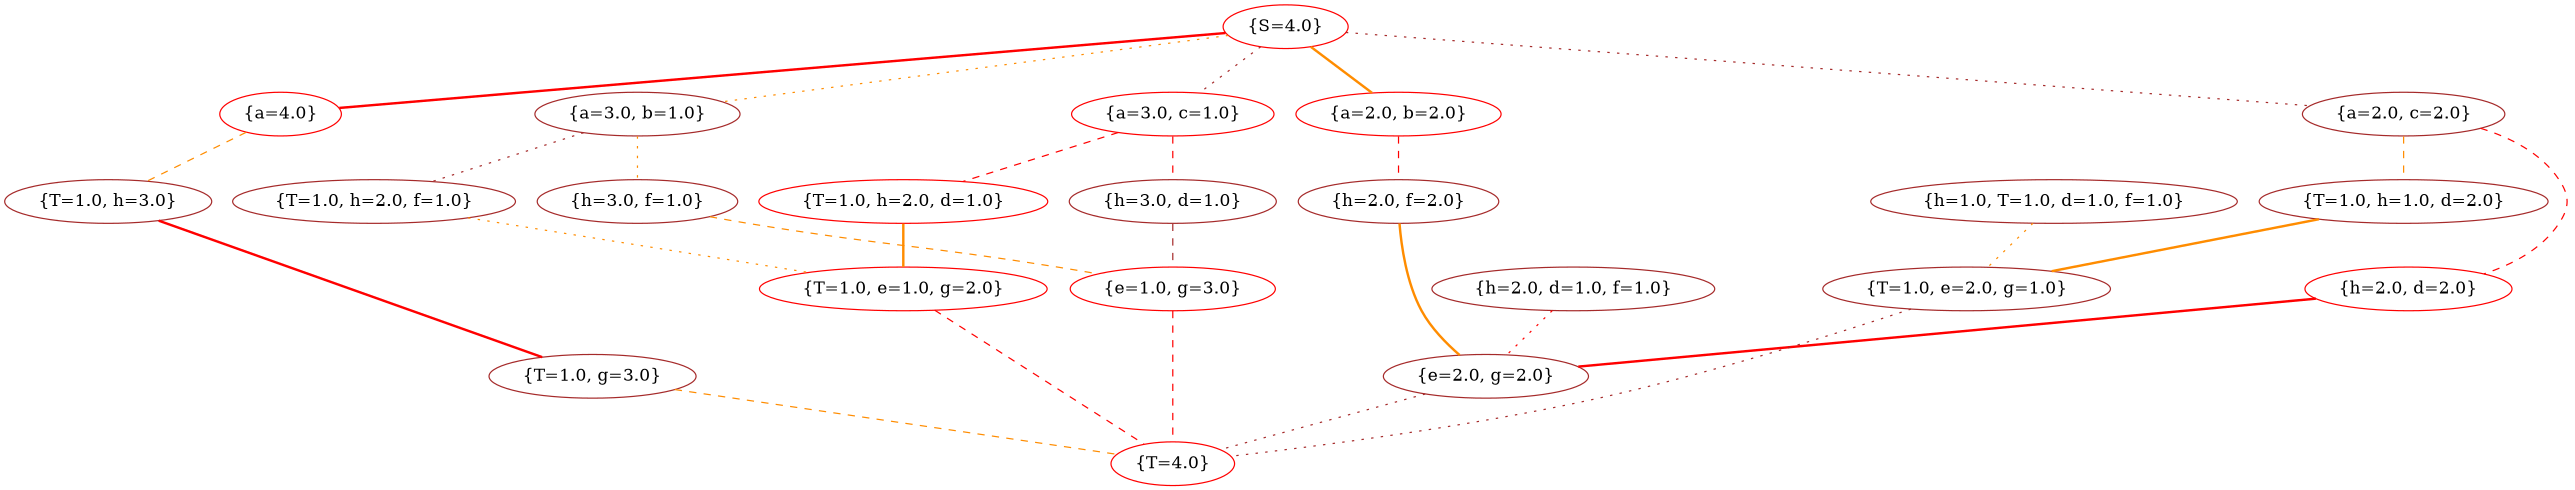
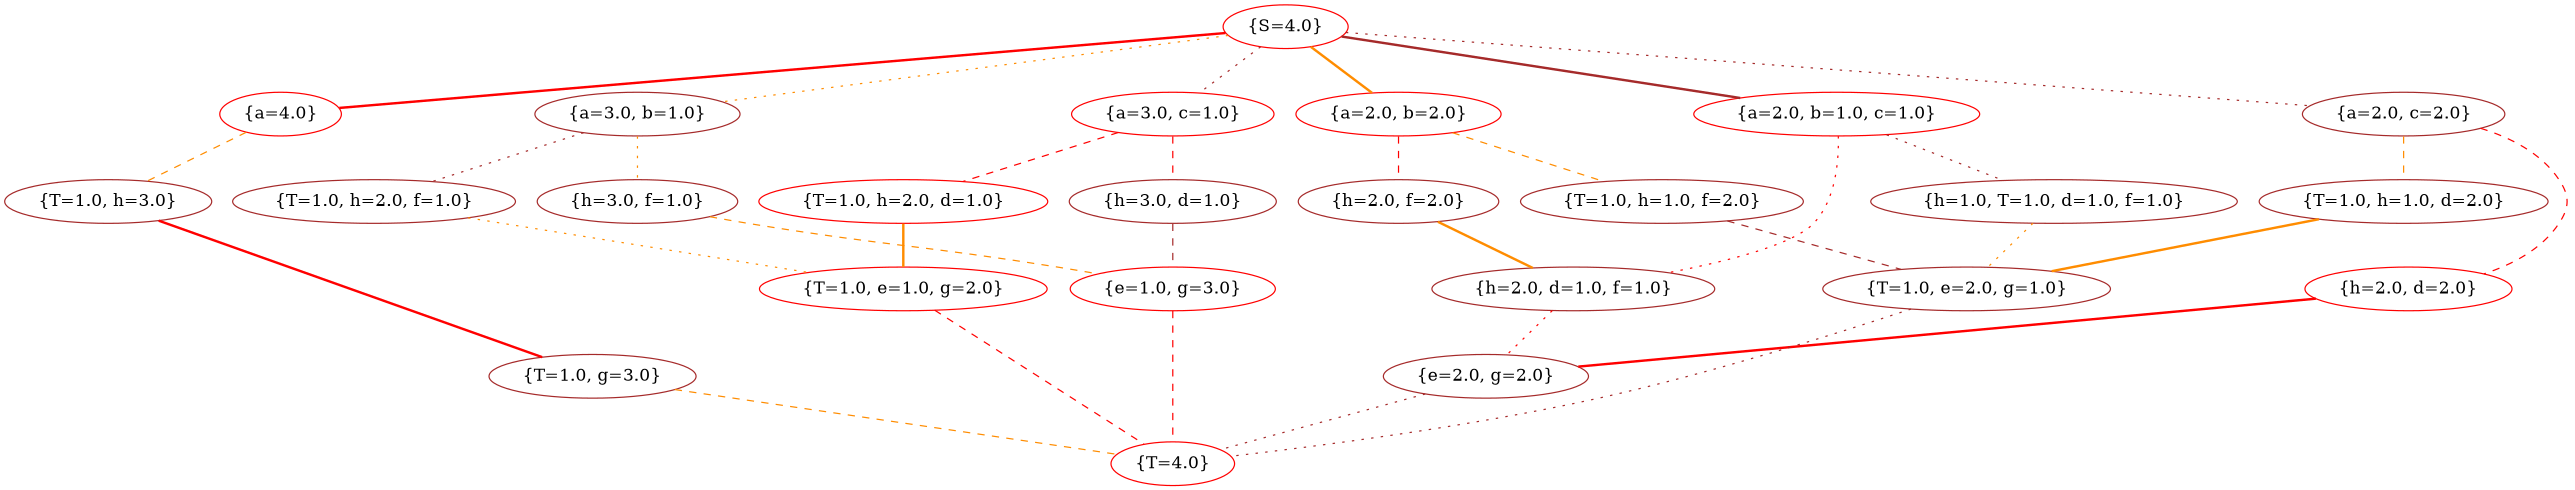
node "{a=2.0, b=1.0, c=1.0}": added
node "{T=1.0, h=1.0, f=2.0}": added
edge "{h=2.0, f=2.0}" -- "{e=2.0, g=2.0}": now "{h=2.0, f=2.0}" -- "{h=2.0, d=1.0, f=1.0}"
